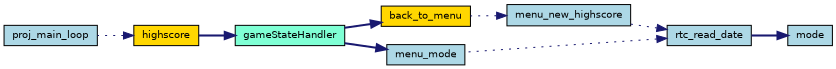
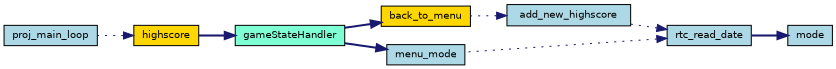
node "menu_new_highscore": label "menu_new_highscore" -> "add_new_highscore"
